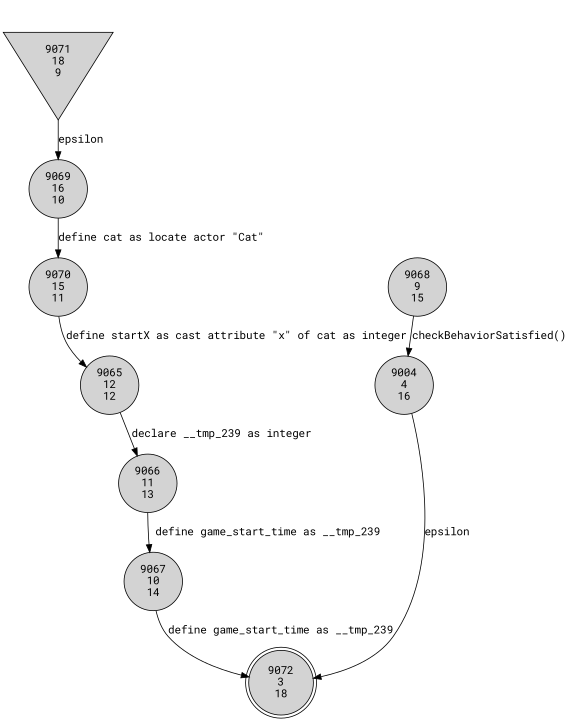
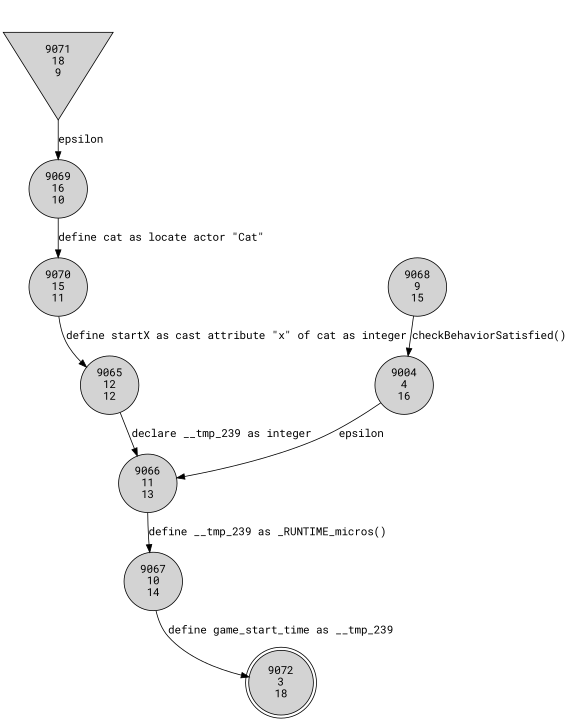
edge "9066 11 13" -> "9067 10 14": label "define game_start_time as __tmp_239" -> "define __tmp_239 as _RUNTIME_micros()"
edge "9004 4 16" -> "9072 3 18": now "9004 4 16" -> "9066 11 13"
